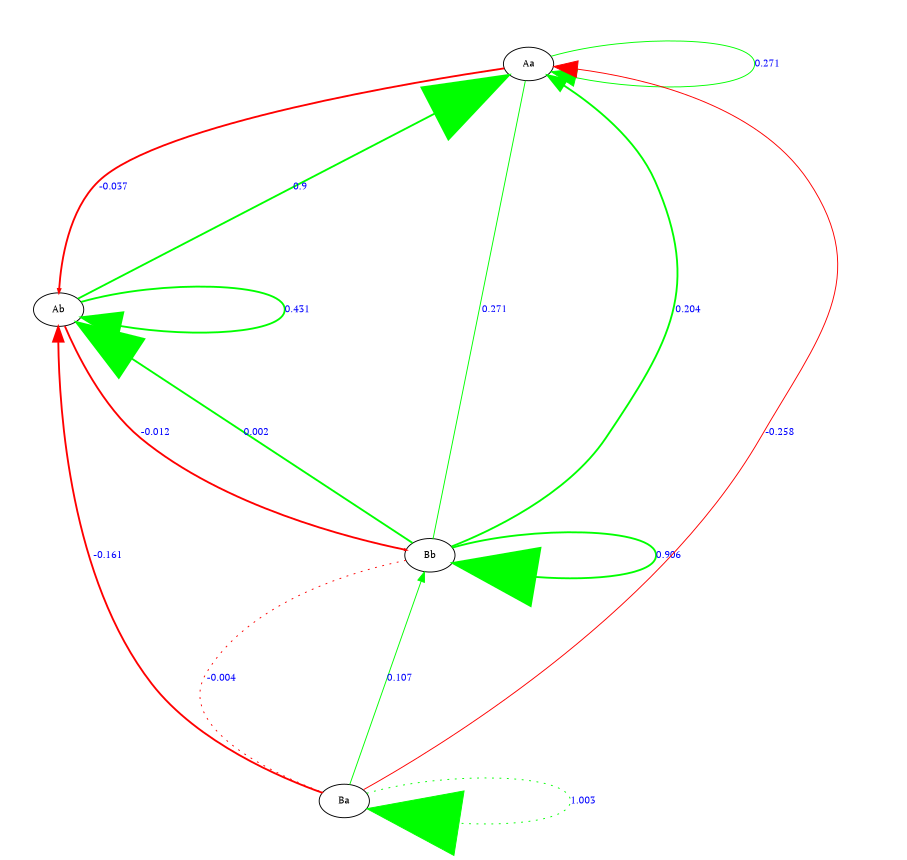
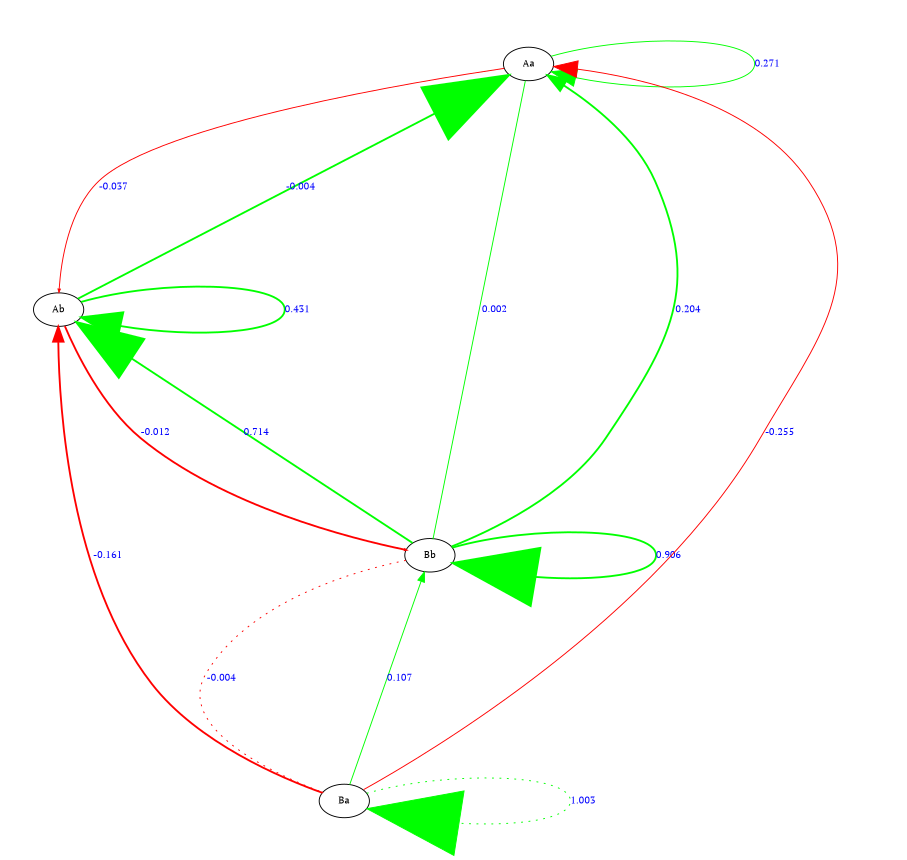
edge "Aa" -> "Ab": style bold -> solid
edge "Ab" -> "Aa": label "0.9" -> "-0.004"
edge "Aa" -> "Bb": label "0.271" -> "0.002"
edge "Bb" -> "Ab": label "0.002" -> "0.714"
edge "Ba" -> "Aa": label "-0.258" -> "-0.255"
